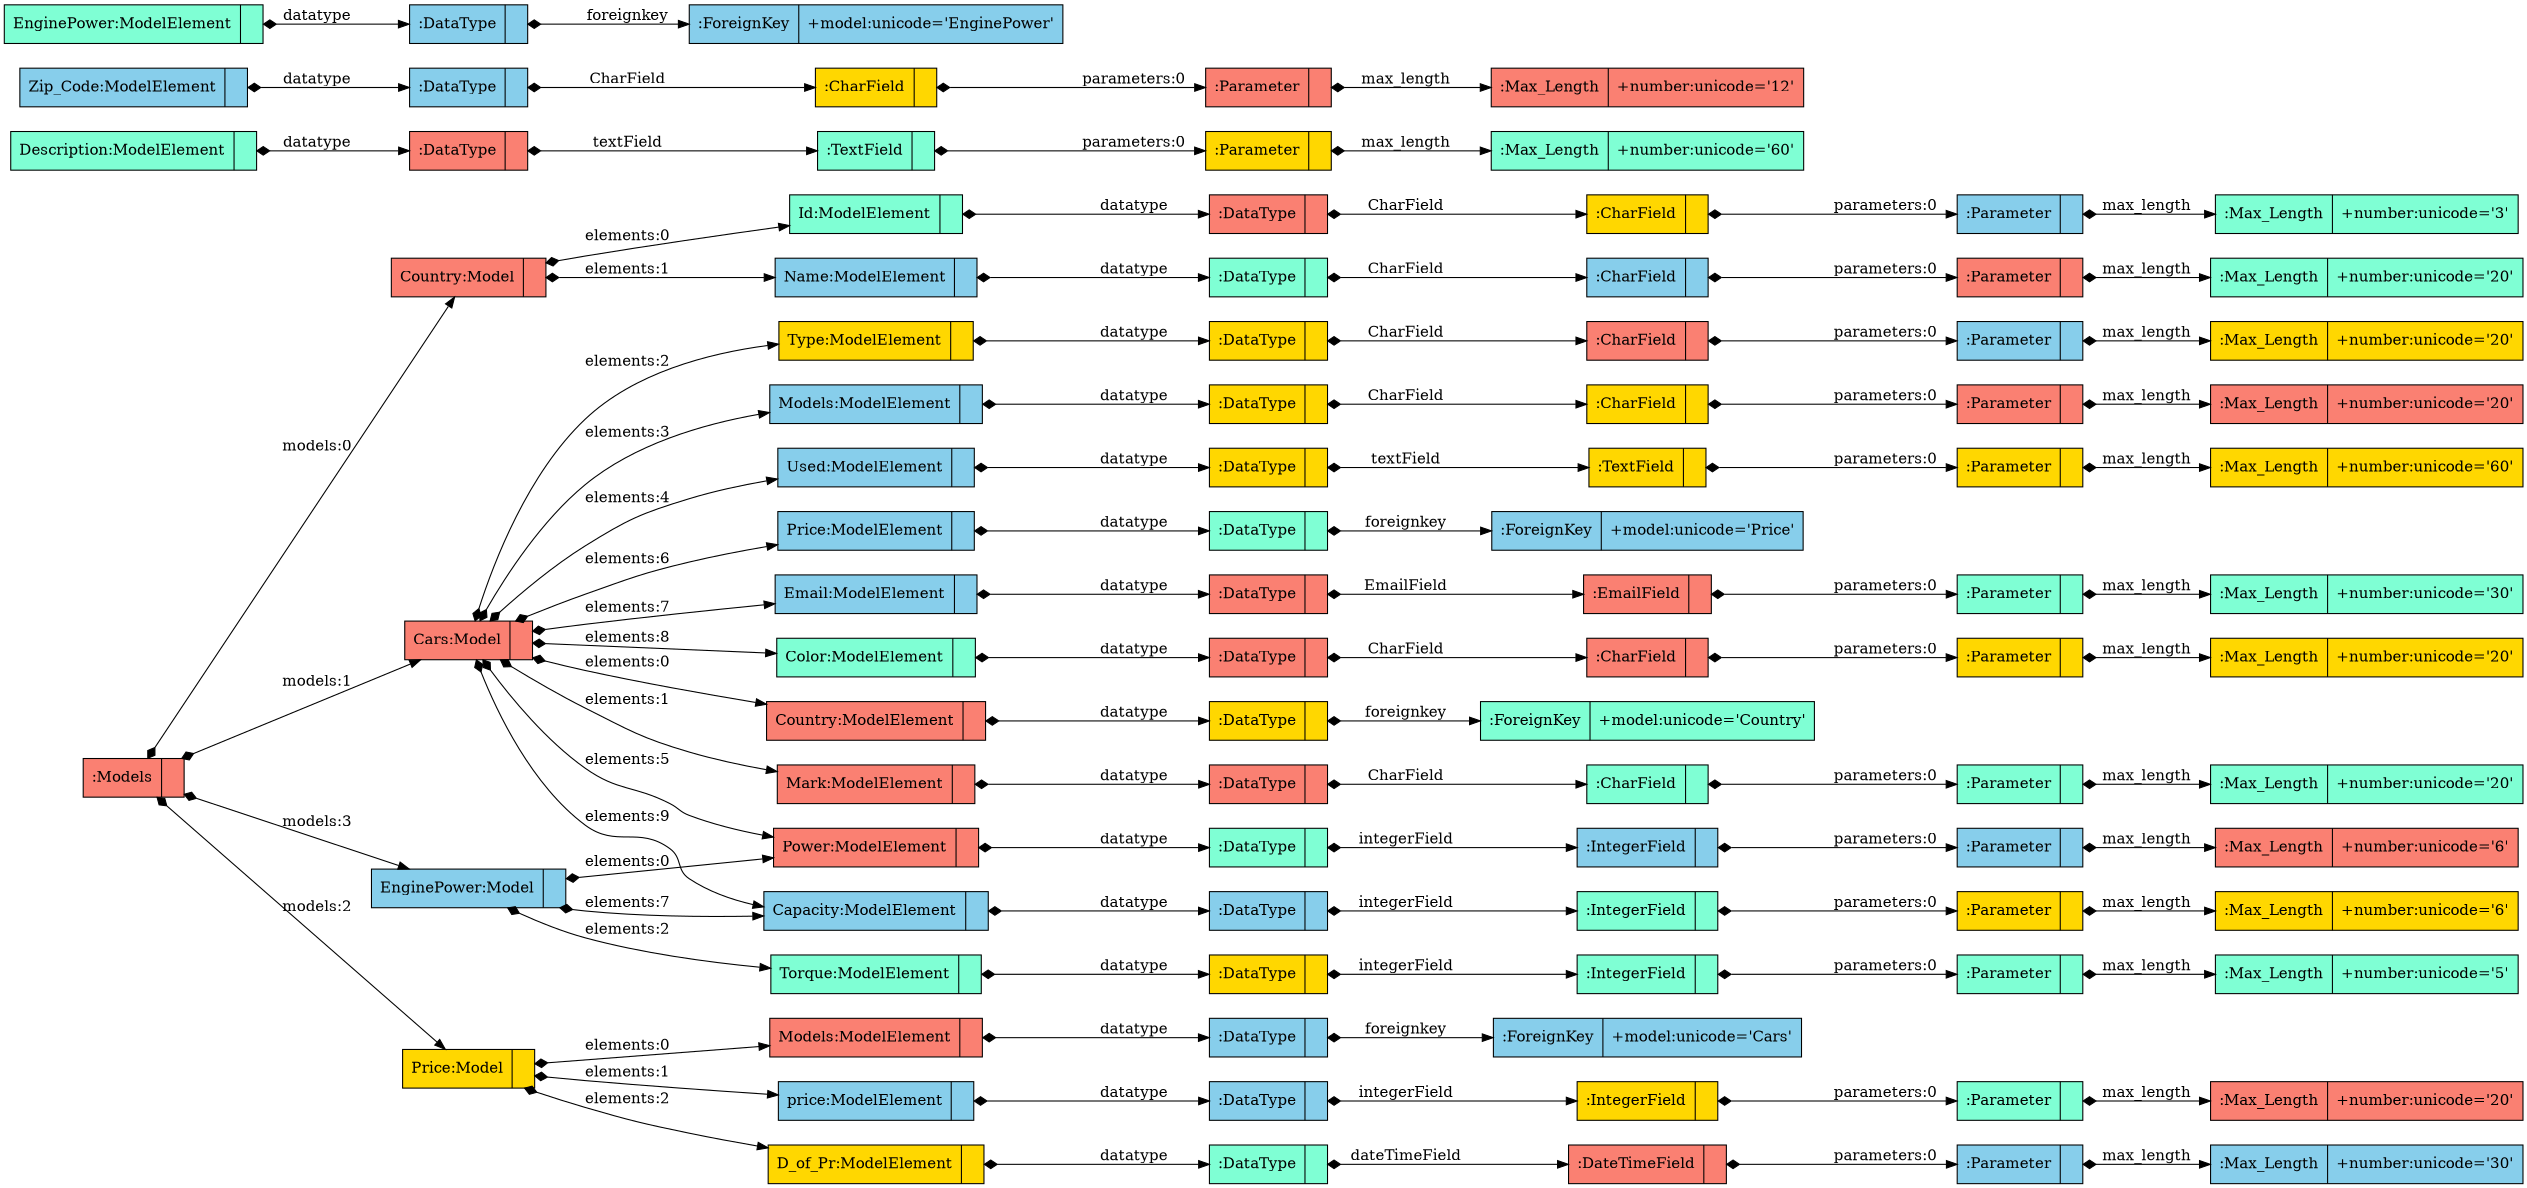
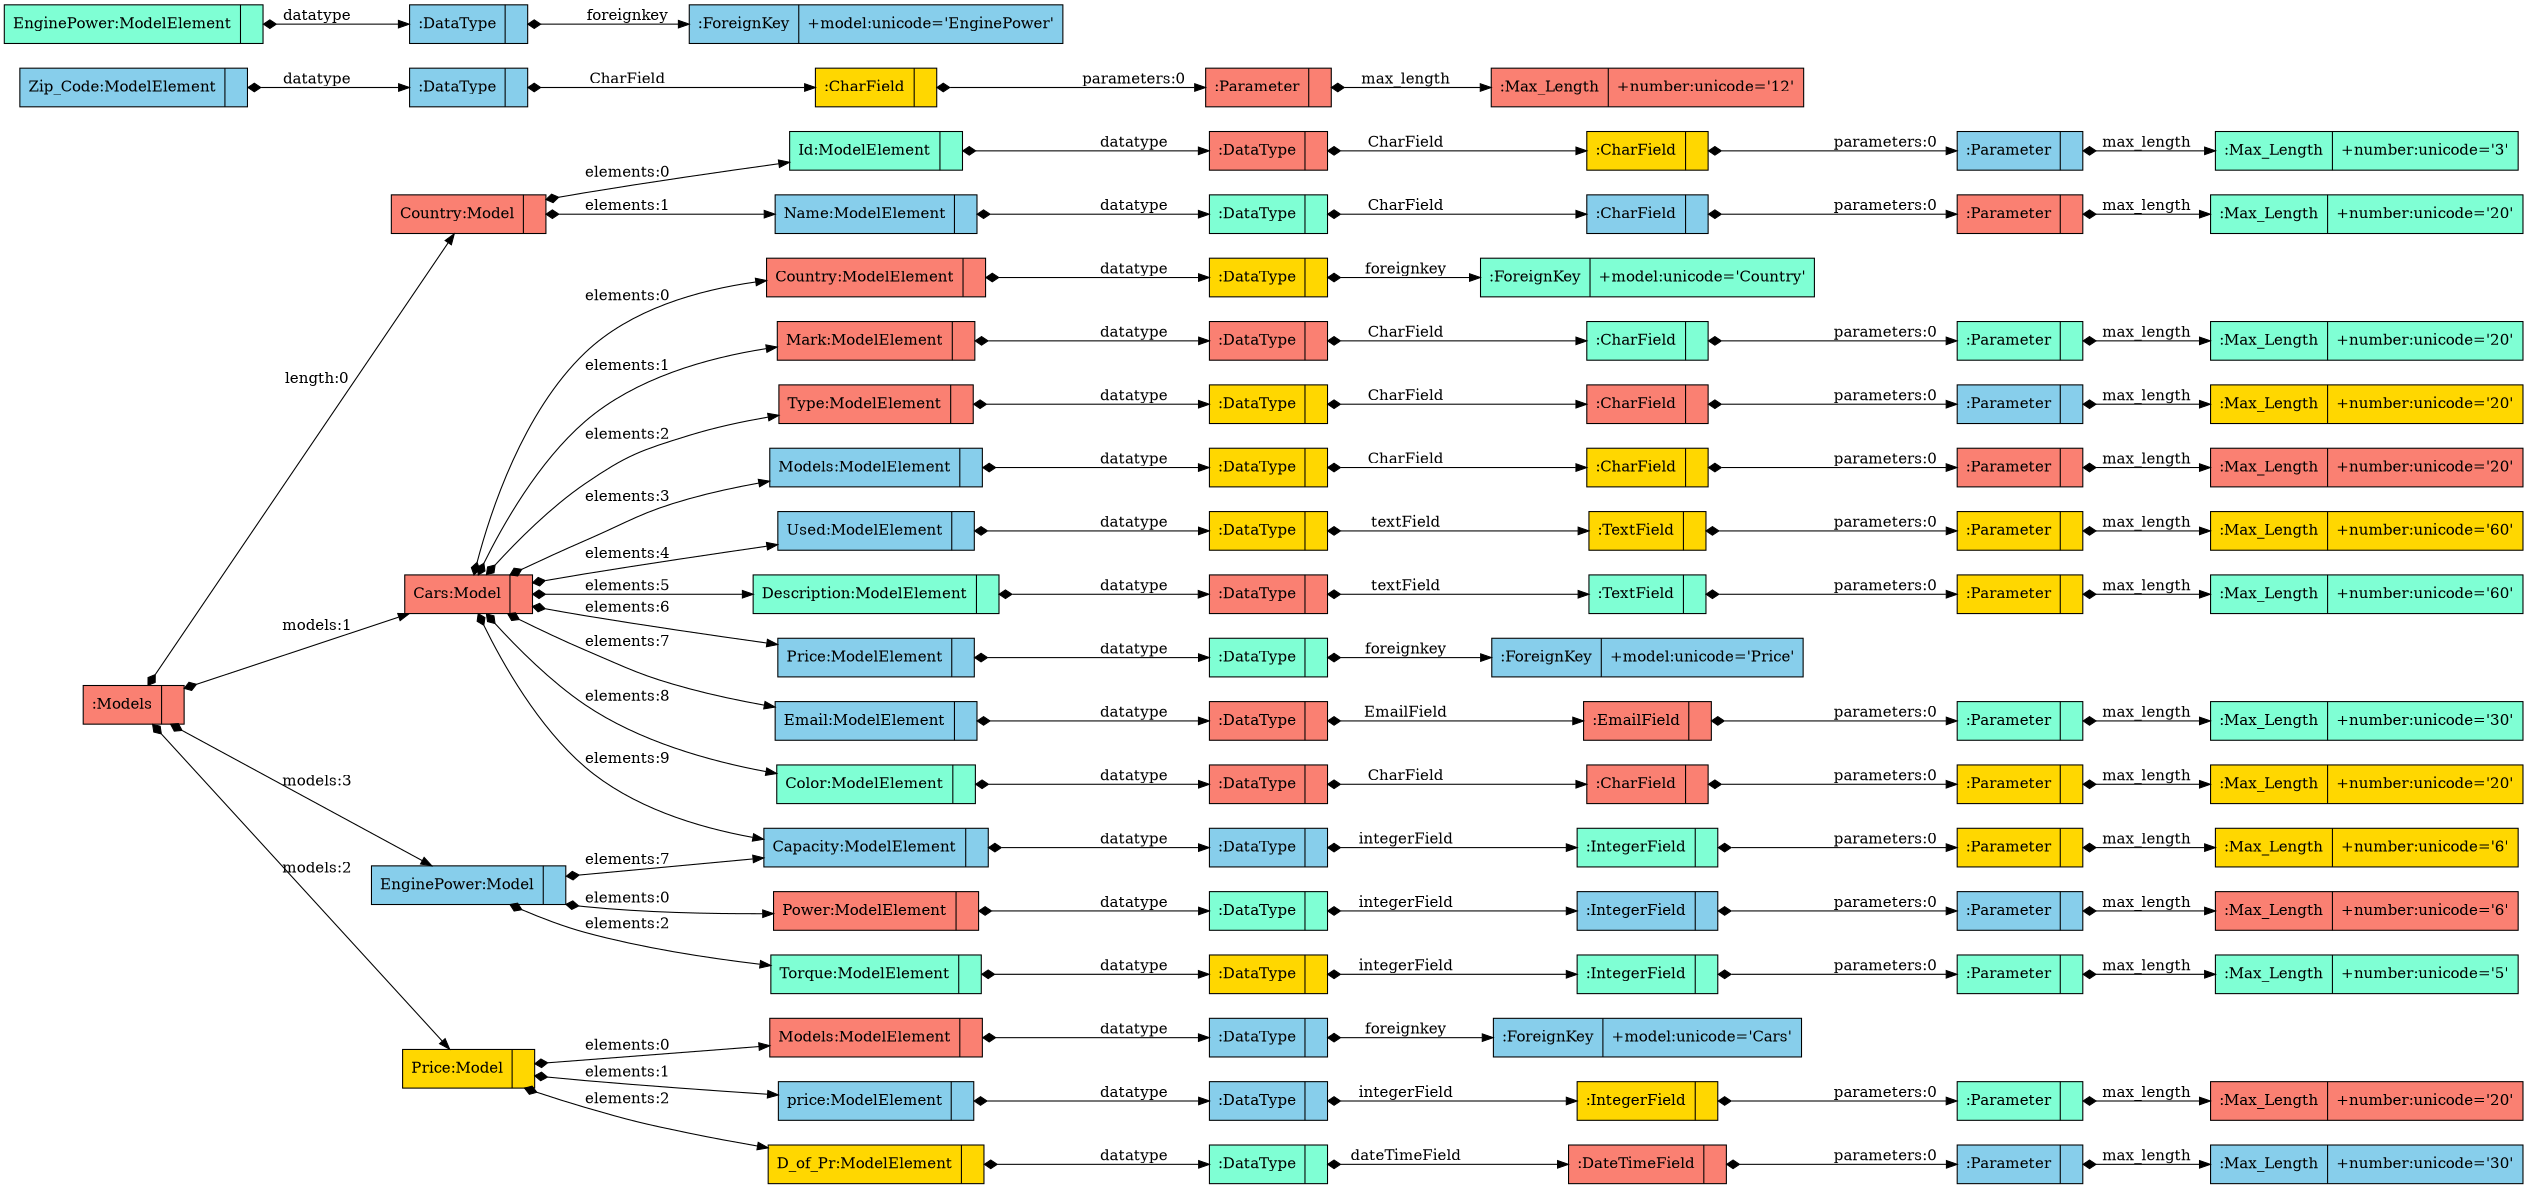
node "Type:ModelElement": fillcolor gold -> salmon
edge "Country:Model" -- ":Models": label "models:0" -> "length:0"
edge "Cars:Model" -- "Power:ModelElement": now "Cars:Model" -- "Description:ModelElement"
